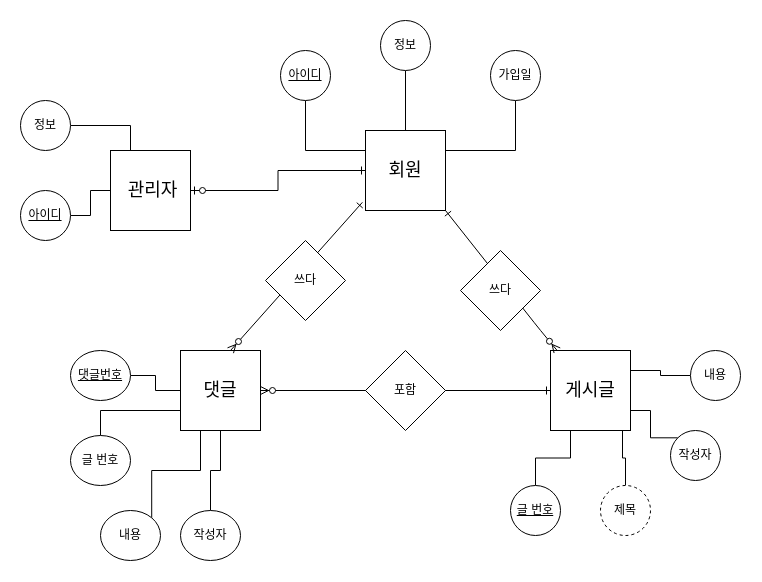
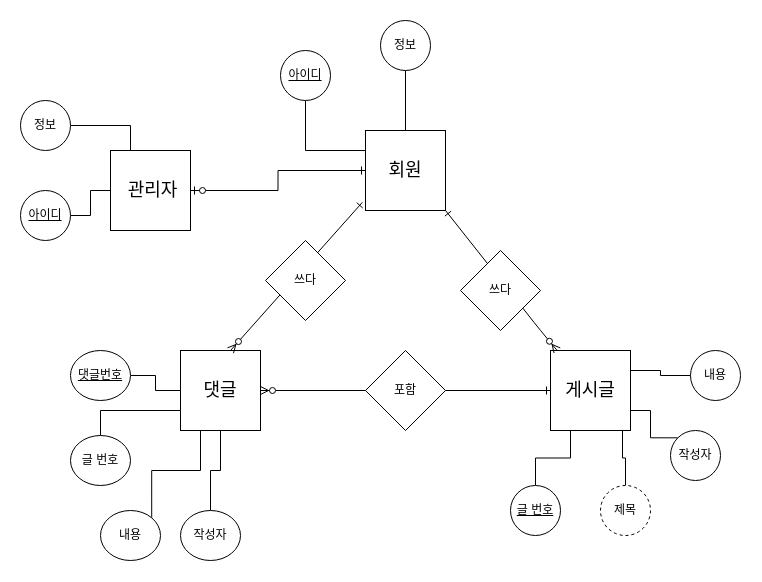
node "가입일": removed
edge "가입일" -- "회원": removed
